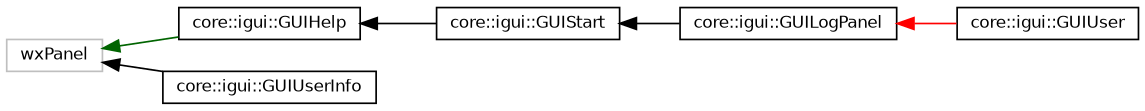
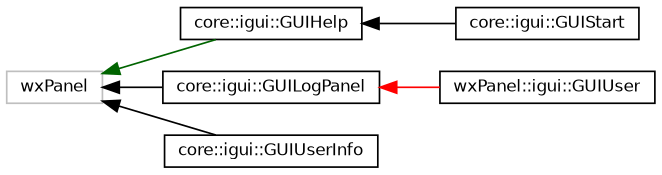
edge "core::igui::GUILogPanel" -> "core::igui::GUIStart": now "core::igui::GUILogPanel" -> "wxPanel"
node "core::igui::GUIUser": label "core::igui::GUIUser" -> "wxPanel::igui::GUIUser"
